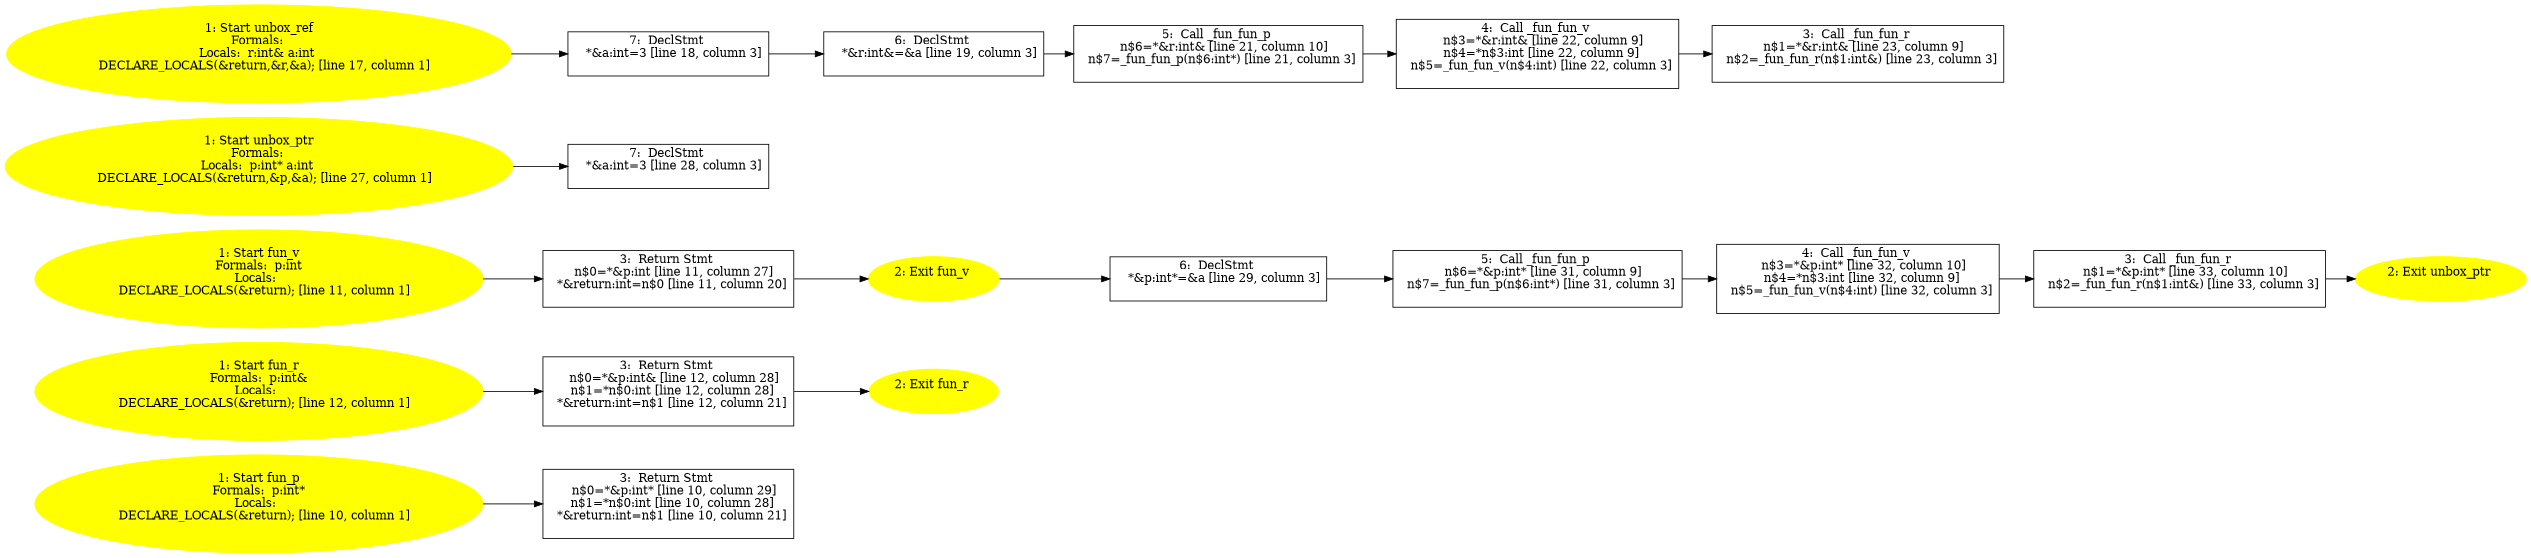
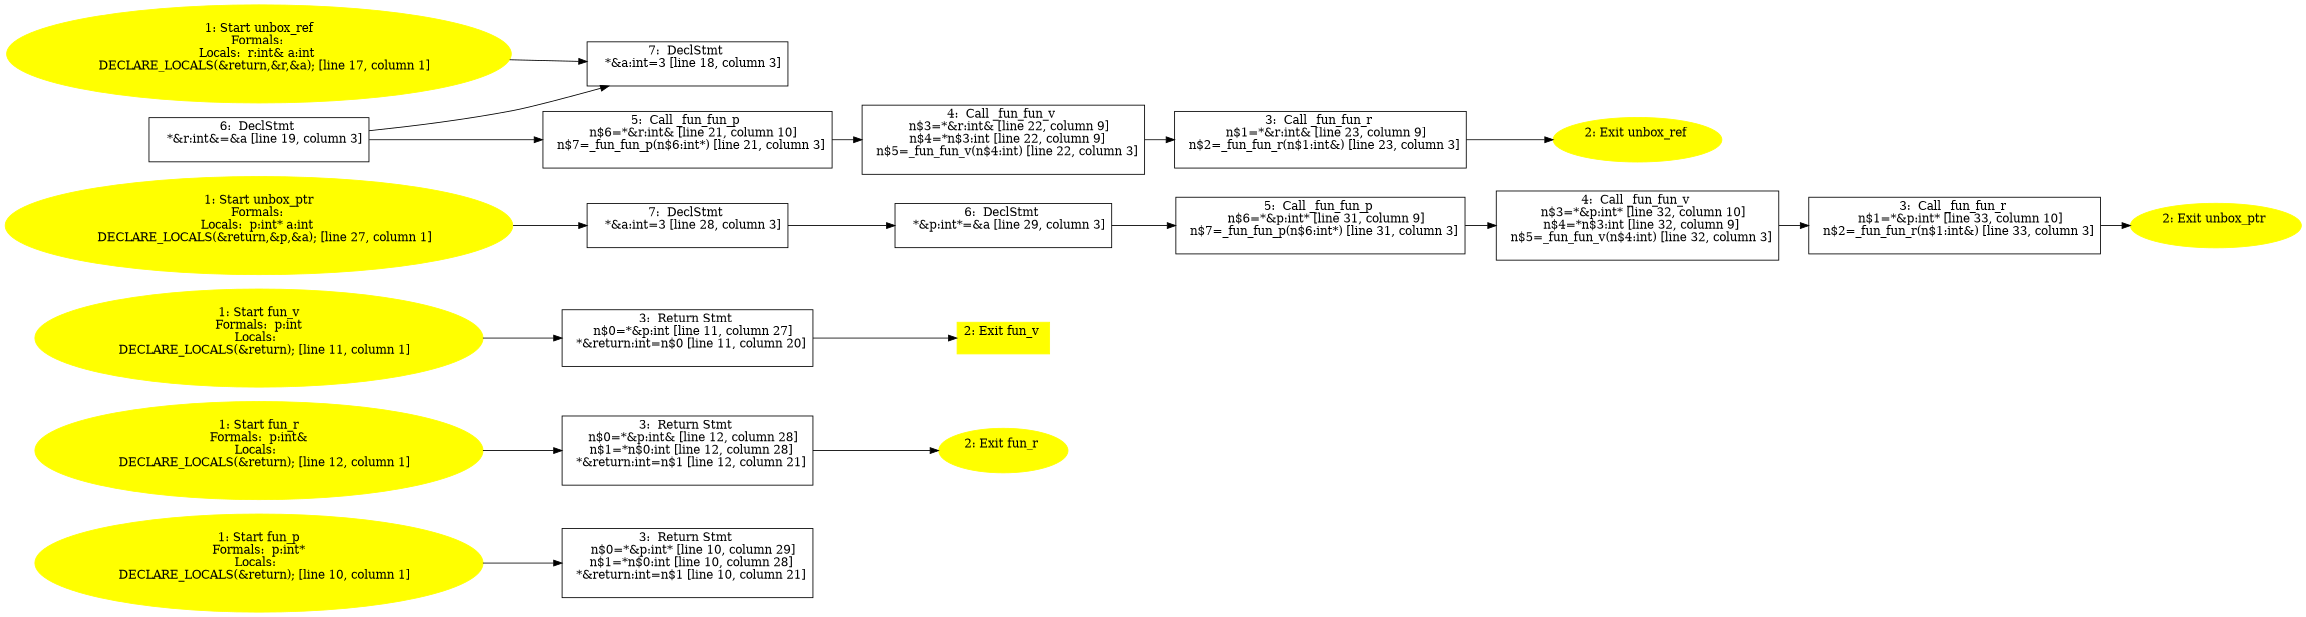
edge "7:  DeclStmt *&a:int=3 [line 18, column 3]" -> "6:  DeclStmt *&r:int&=&a [line 19, column 3]": reversed
node "2: Exit unbox_ref": added
node "2: Exit fun_v": shape ellipse -> box
edge "2: Exit fun_v" -> "6:  DeclStmt *&p:int*=&a [line 29, column 3]": now "7:  DeclStmt *&a:int=3 [line 28, column 3]" -> "6:  DeclStmt *&p:int*=&a [line 29, column 3]"
